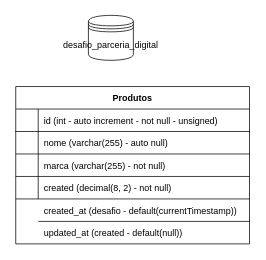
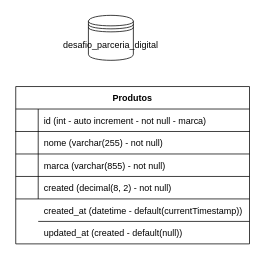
node "id (int - auto increment - not null - unsigned)": label "id (int - auto increment - not null - unsigned)" -> "id (int - auto increment - not null - marca)"
node "nome (varchar(255) - auto null)": label "nome (varchar(255) - auto null)" -> "nome (varchar(255) - not null)"
node "marca (varchar(255) - not null)": label "marca (varchar(255) - not null)" -> "marca (varchar(855) - not null)"
node "created_at (desafio - default(currentTimestamp))": label "created_at (desafio - default(currentTimestamp))" -> "created_at (datetime - default(currentTimestamp))"
